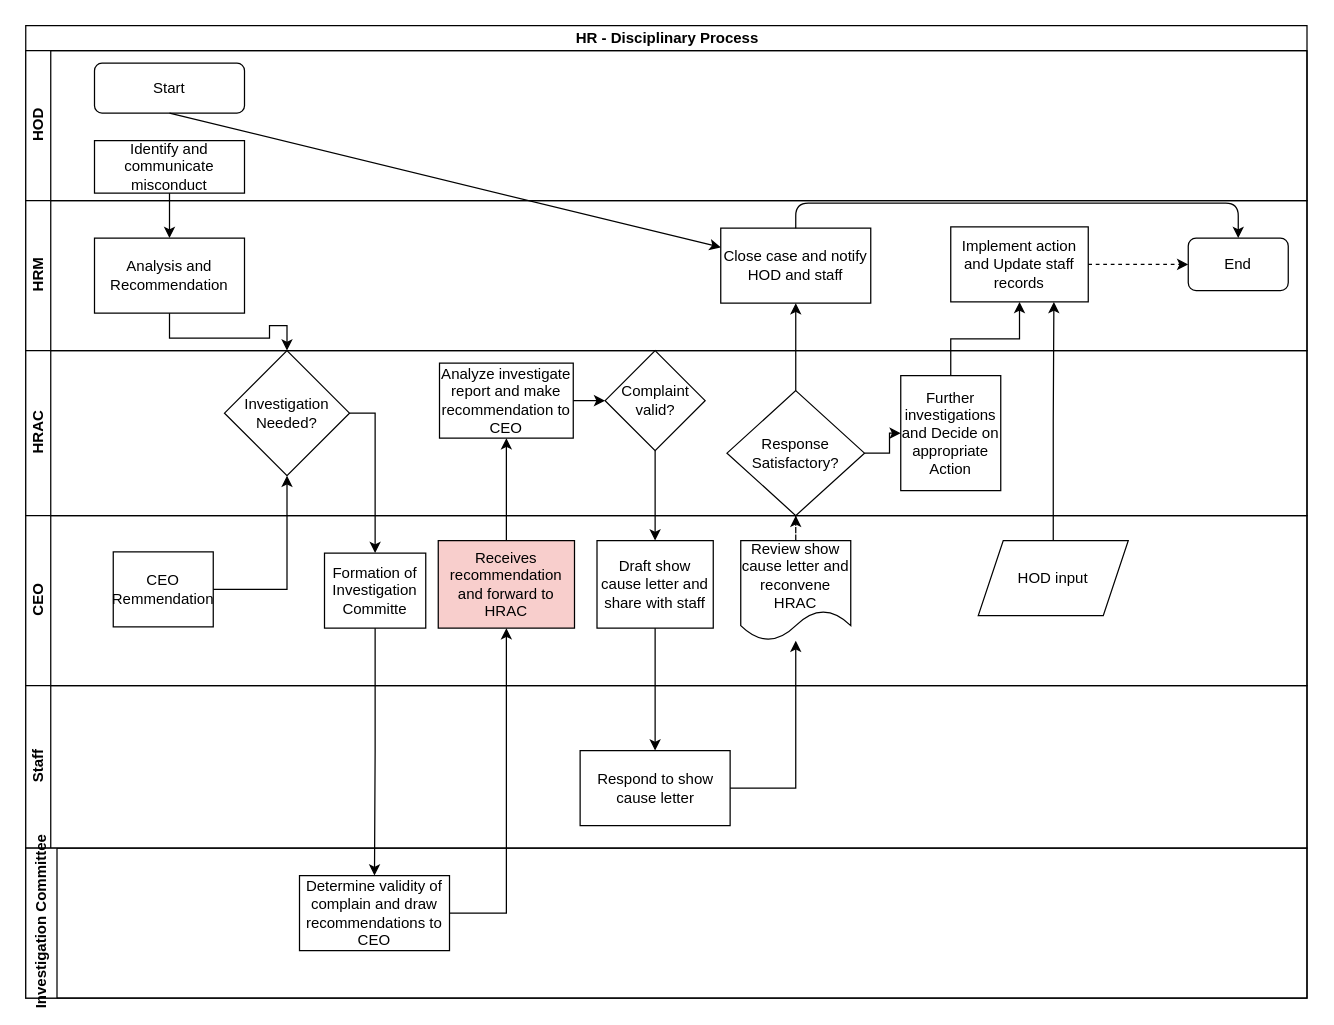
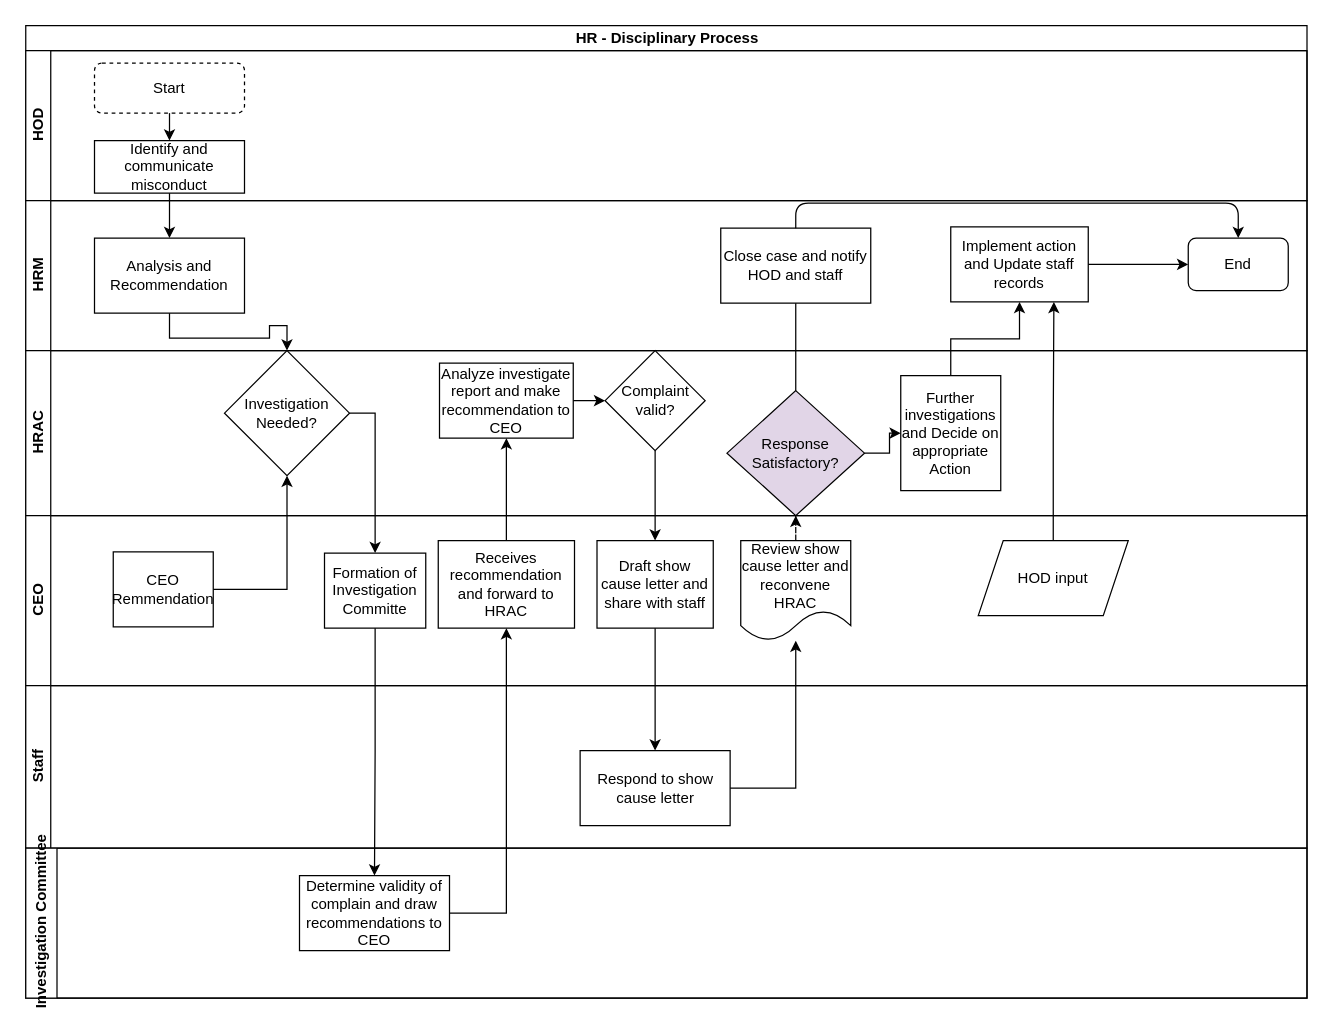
node "Start": style solid -> dashed
edge "Start" -> "Close case and notify HOD and staff": now "Start" -> "Identify and communicate misconduct"
edge "Implement action and Update staff records" -> "End": style dashed -> solid
edge "Response Satisfactory?" -> "Close case and notify HOD and staff": arrowhead classic -> none
node "Response Satisfactory?": fillcolor #ffffff -> #e1d5e7
node "Receives recommendation and forward to HRAC": fillcolor #f8cecc -> #ffffff
